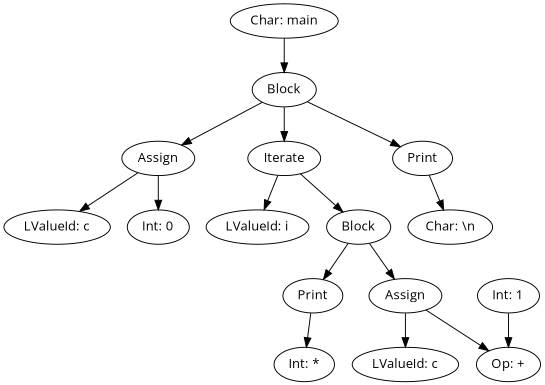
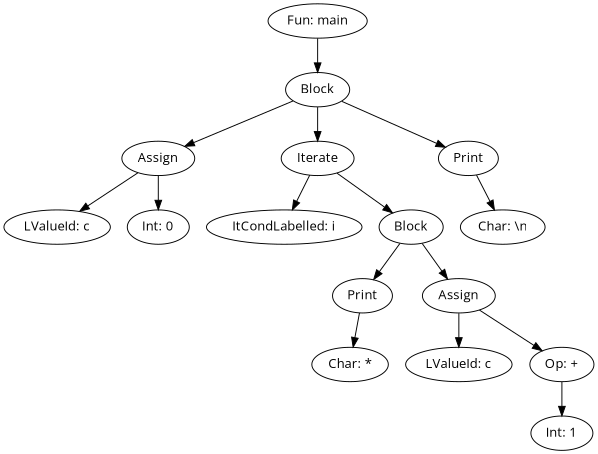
node "Char: main": label "Char: main" -> "Fun: main"
node "LValueId: i": label "LValueId: i" -> "ItCondLabelled: i"
edge "Int: 1" -> "Op: +": reversed
node "Int: *": label "Int: *" -> "Char: *"
